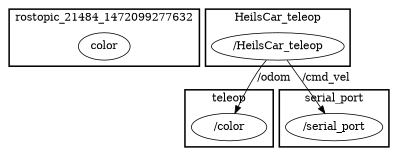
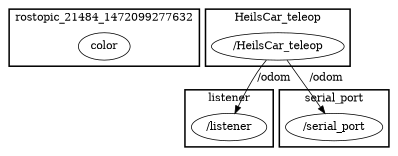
edge "/HeilsCar_teleop" -> "/serial_port": label "/cmd_vel" -> "/odom"
cluster "teleop": label "teleop" -> "listener"
node "/color": label "/color" -> "/listener"
